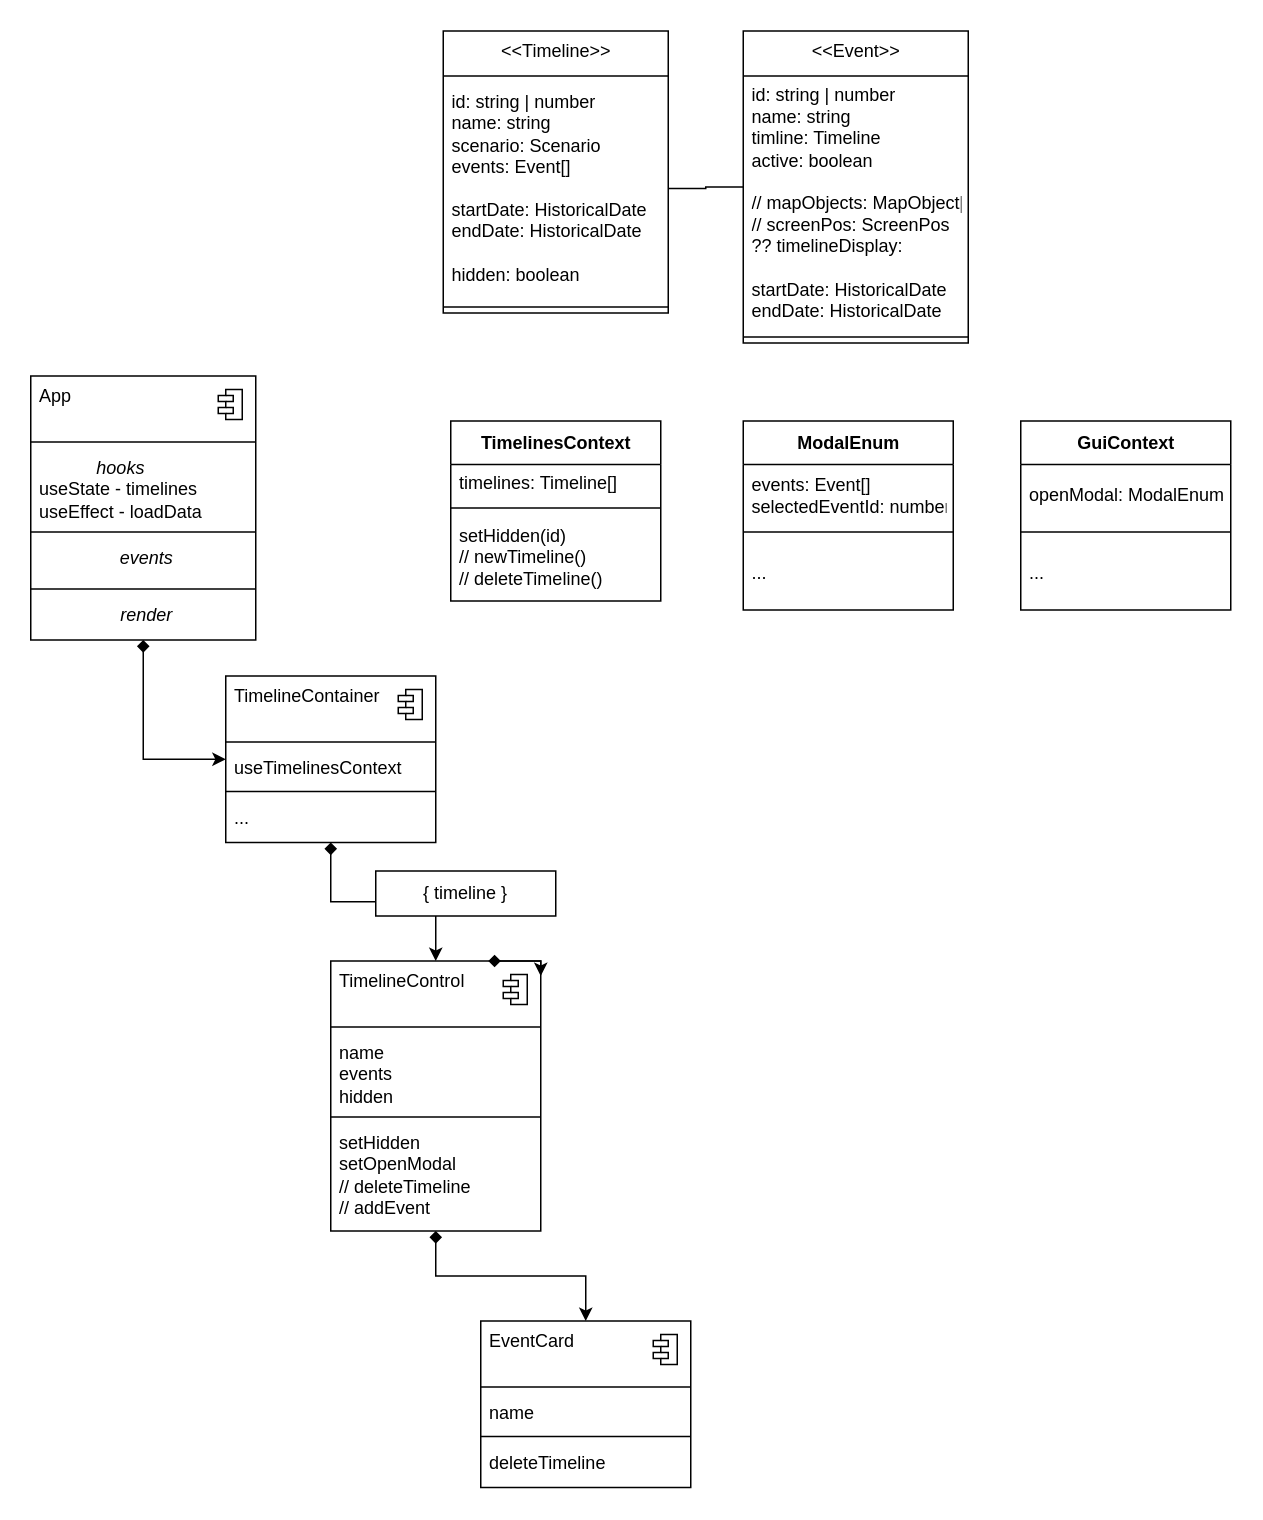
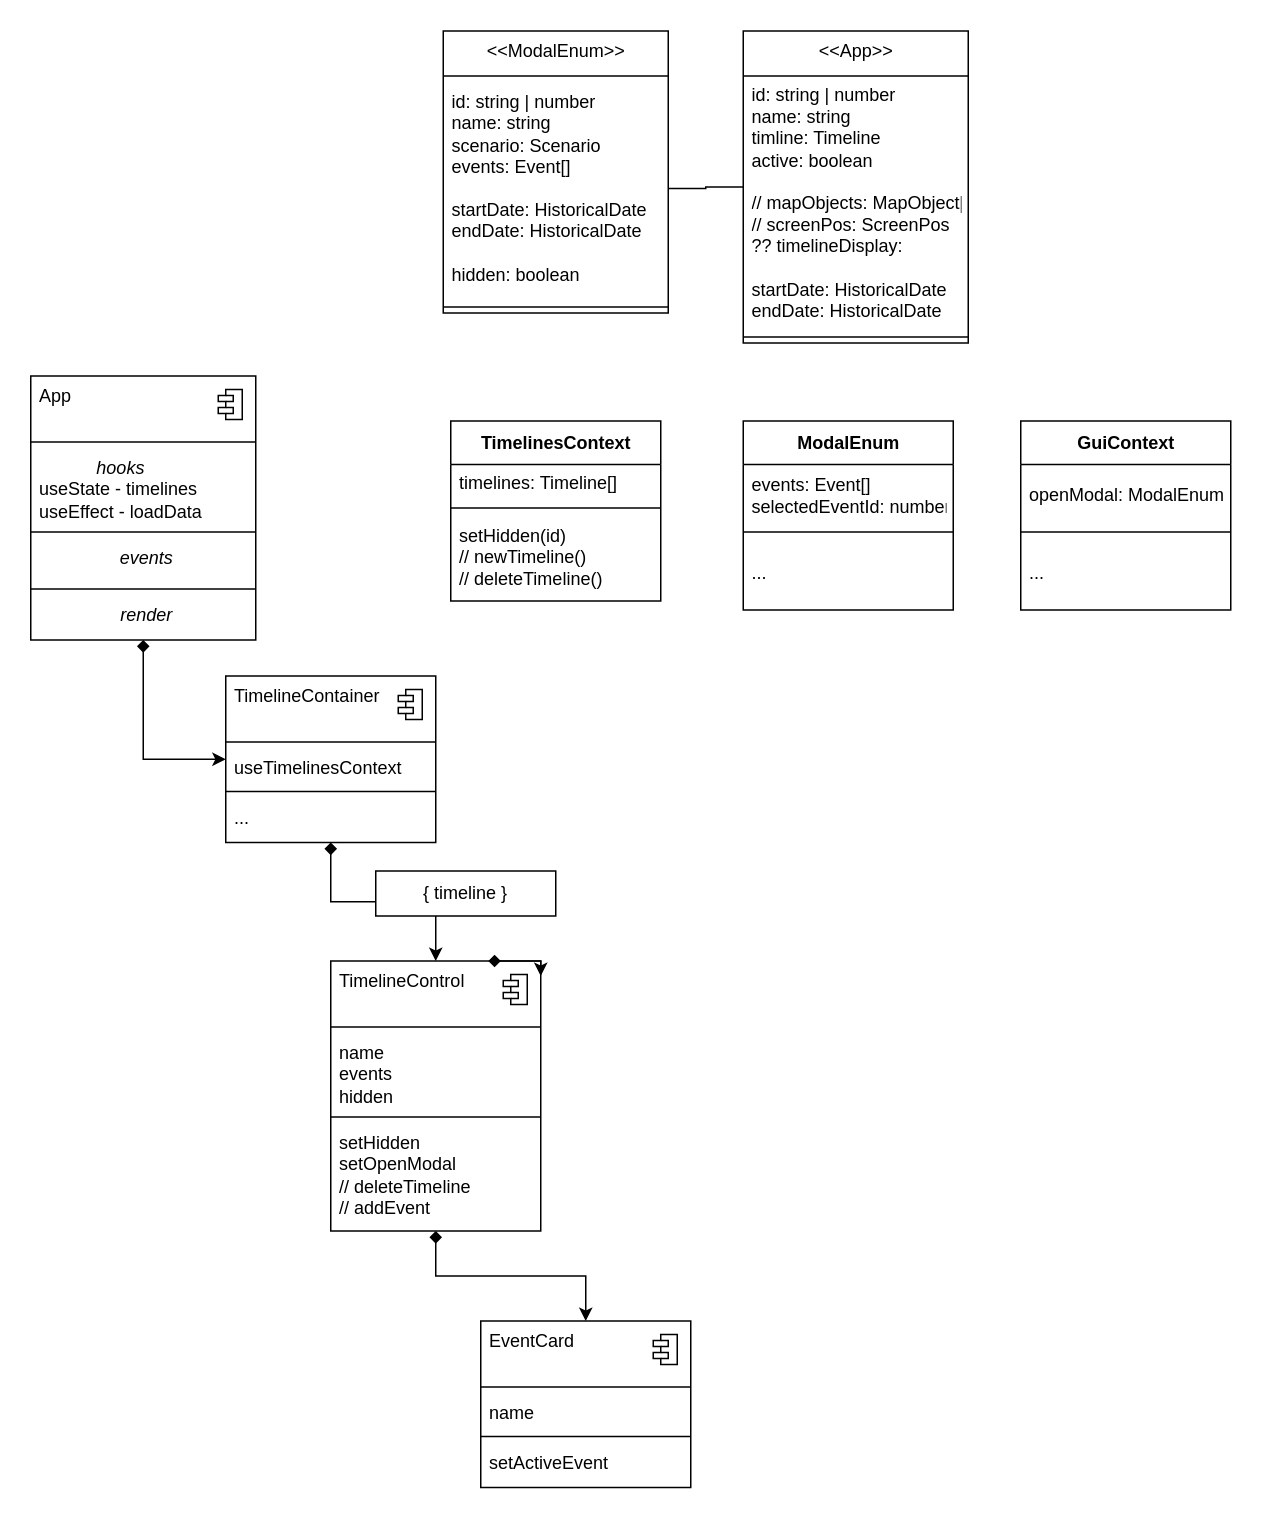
node "<<Timeline>>": label "<<Timeline>>" -> "<<ModalEnum>>"
node "<<Event>>": label "<<Event>>" -> "<<App>>"
node "deleteTimeline": label "deleteTimeline" -> "setActiveEvent"
